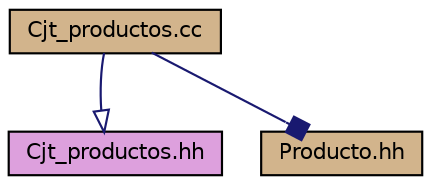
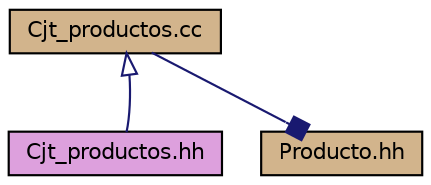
edge "Cjt_productos.cc" -> "Cjt_productos.hh": reversed
